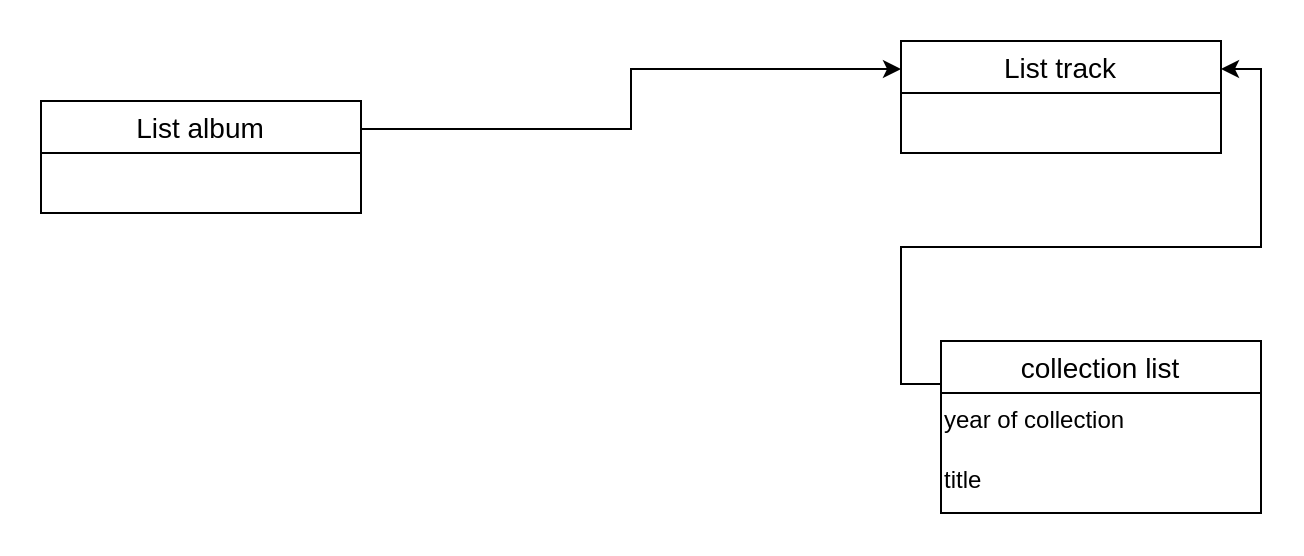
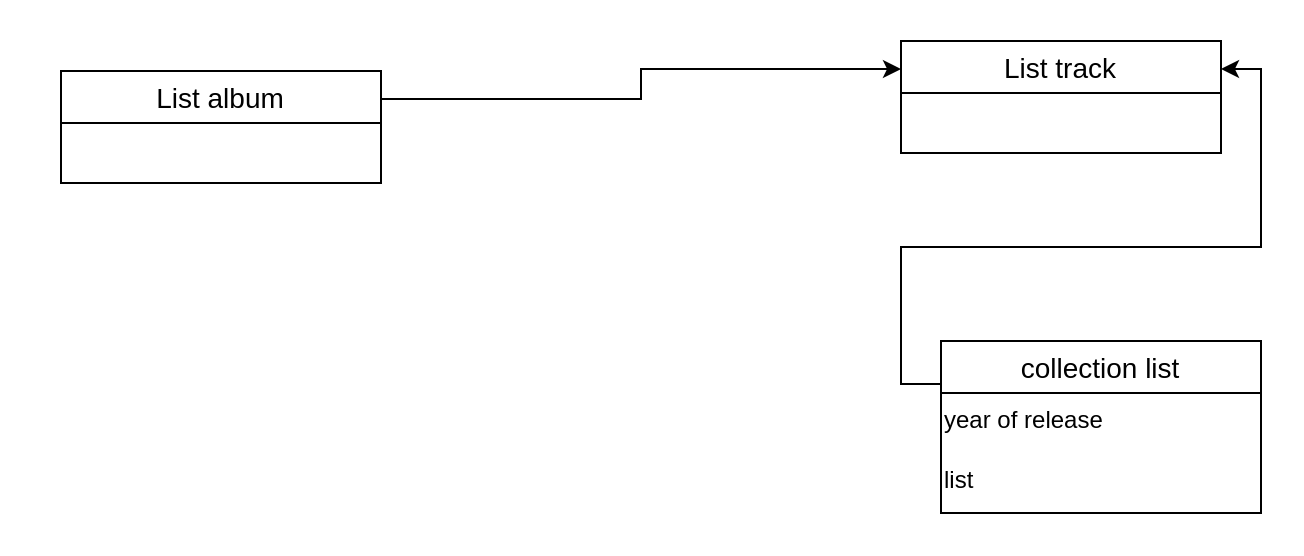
node "List album": moved (201, 157) -> (221, 127)
node "year of collection": label "year of collection" -> "year of release"
node "title": label "title" -> "list"
